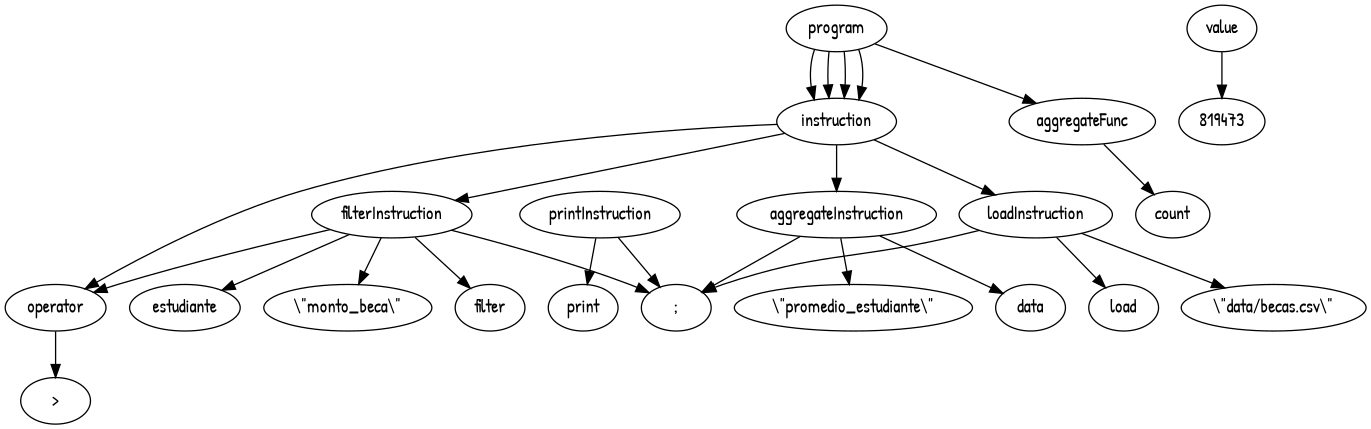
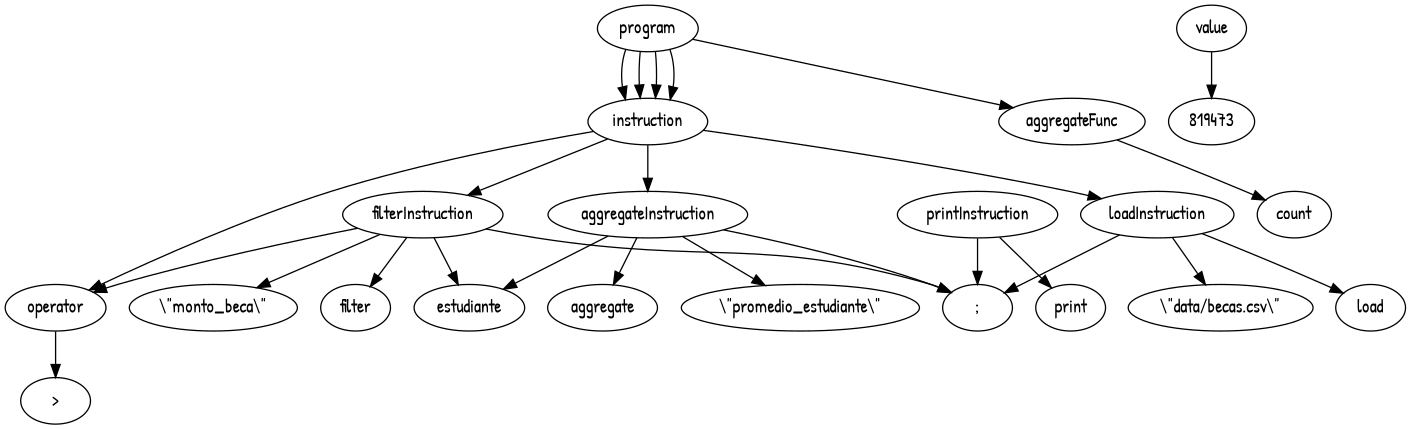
edge "aggregateInstruction" -> "estudiante": added
node "data": label "data" -> "aggregate"
